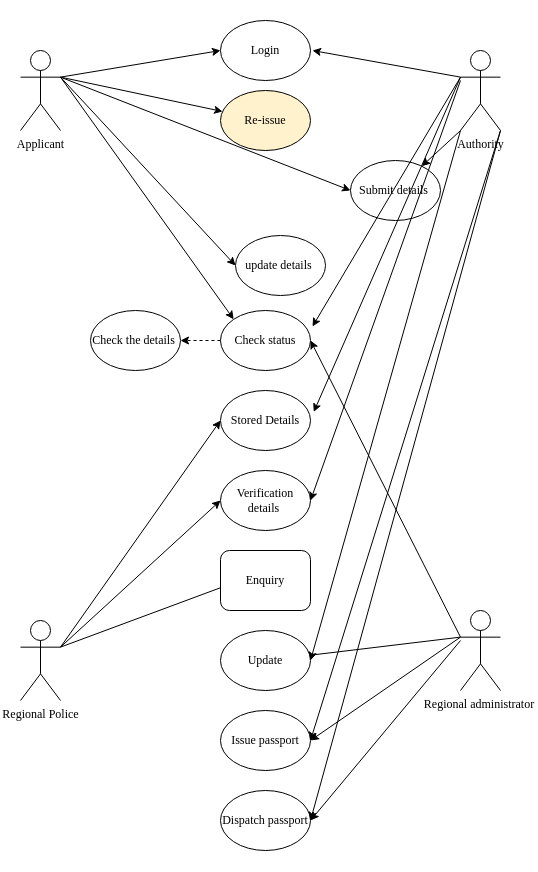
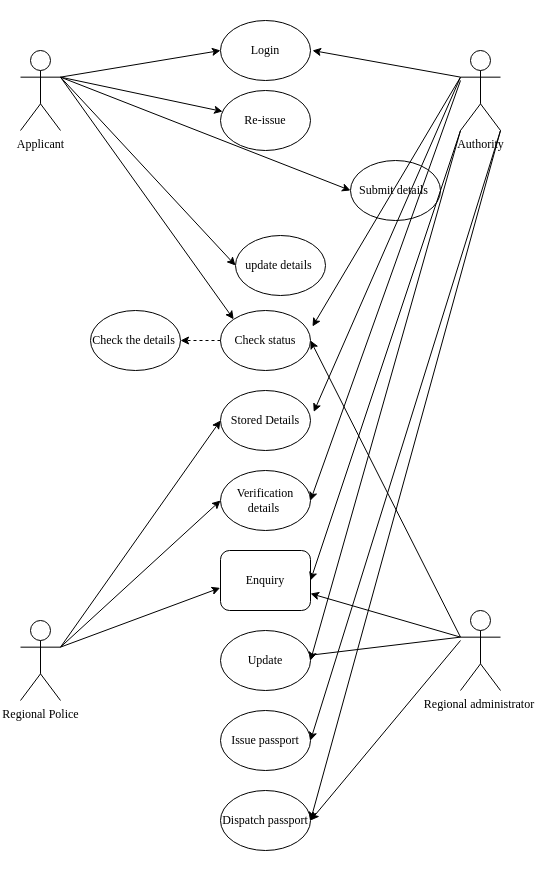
node "Re-issue": fillcolor #fff2cc -> #ffffff
edge "Authority" -> "Submit details": now "Authority" -> "Enquiry"
edge "Enquiry" -- "Regional Police": arrowhead none -> classic
edge "Regional administrator" -> "Issue passport": now "Regional administrator" -> "Enquiry"
